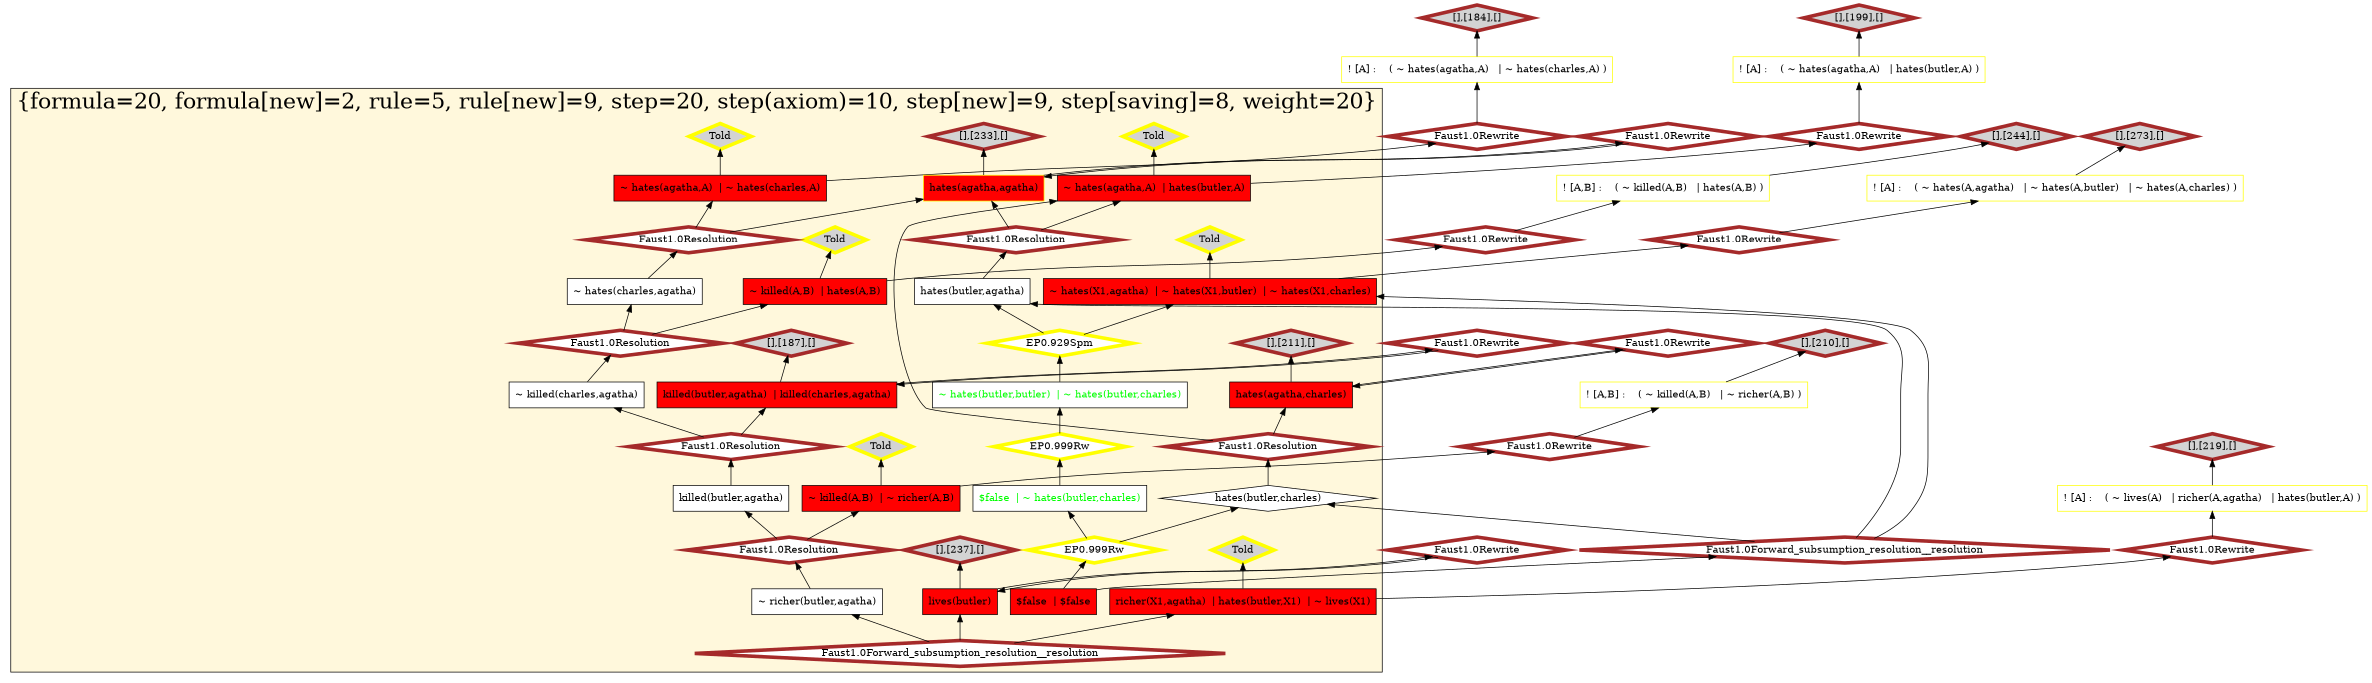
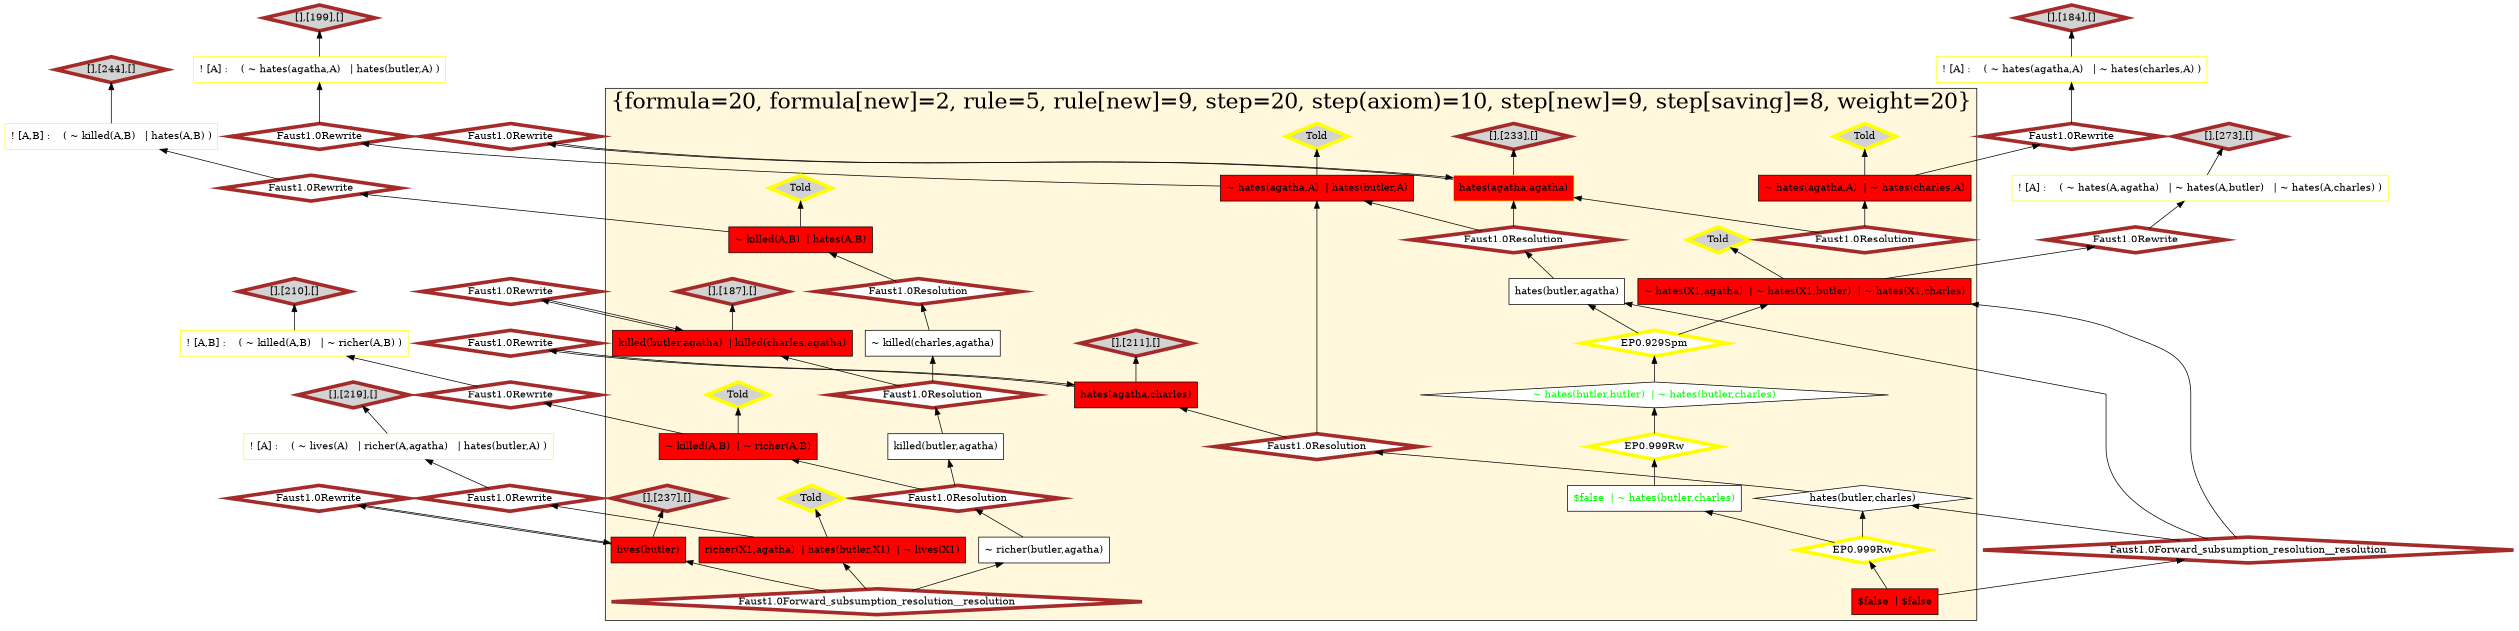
node "~ hates(charles,agatha)": removed
node "~ hates(butler,butler)  | ~ hates(butler,charles)": shape box -> diamond
